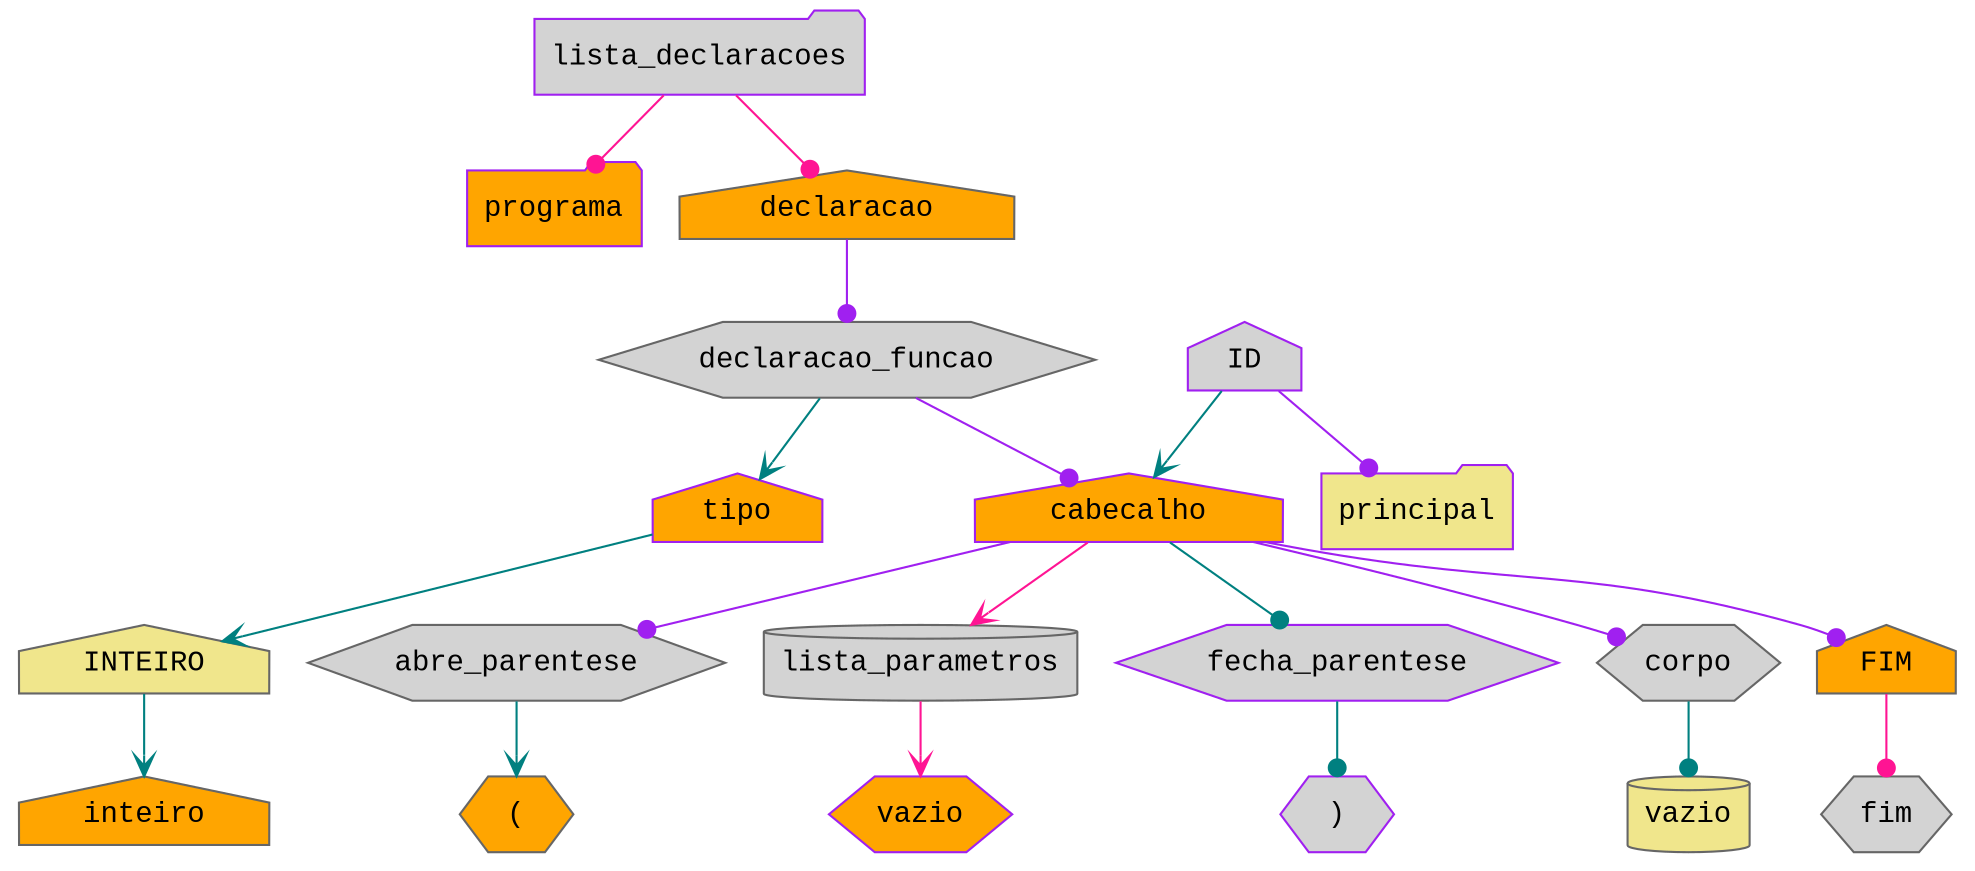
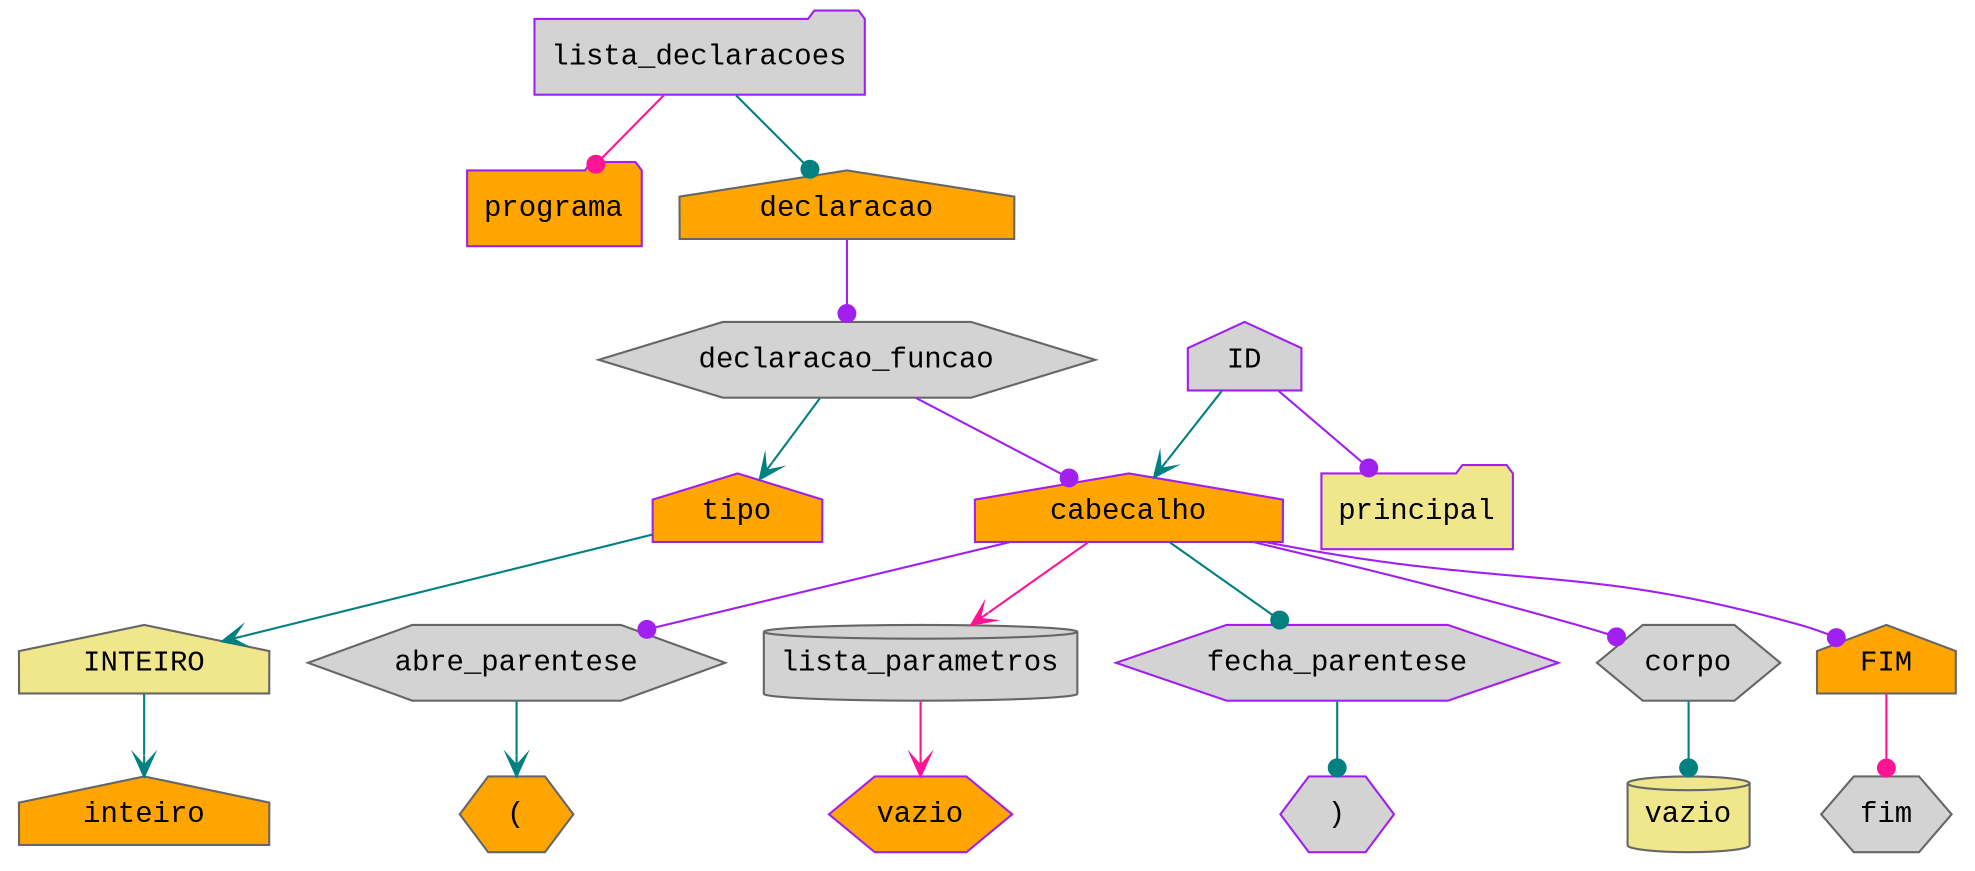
edge "lista_declaracoes" -> "declaracao": color deeppink -> teal
